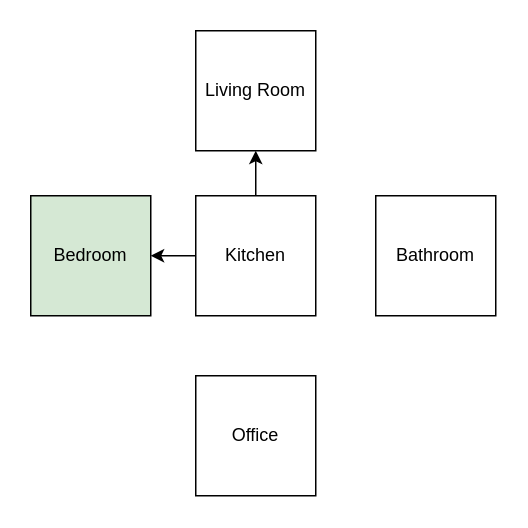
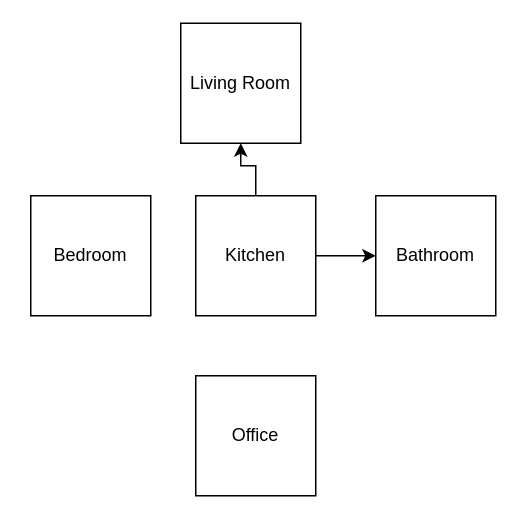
node "Living Room": moved (256, 91) -> (241, 83)
node "Bedroom": fillcolor #d5e8d4 -> #ffffff
edge "Kitchen" -> "Bedroom": now "Kitchen" -> "Bathroom"
